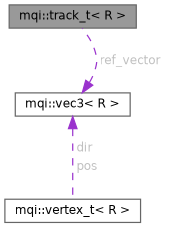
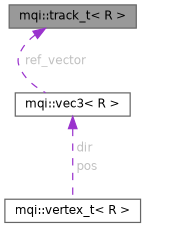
edge "mqi::track_t< R >" -> "mqi::vec3< R >": reversed
